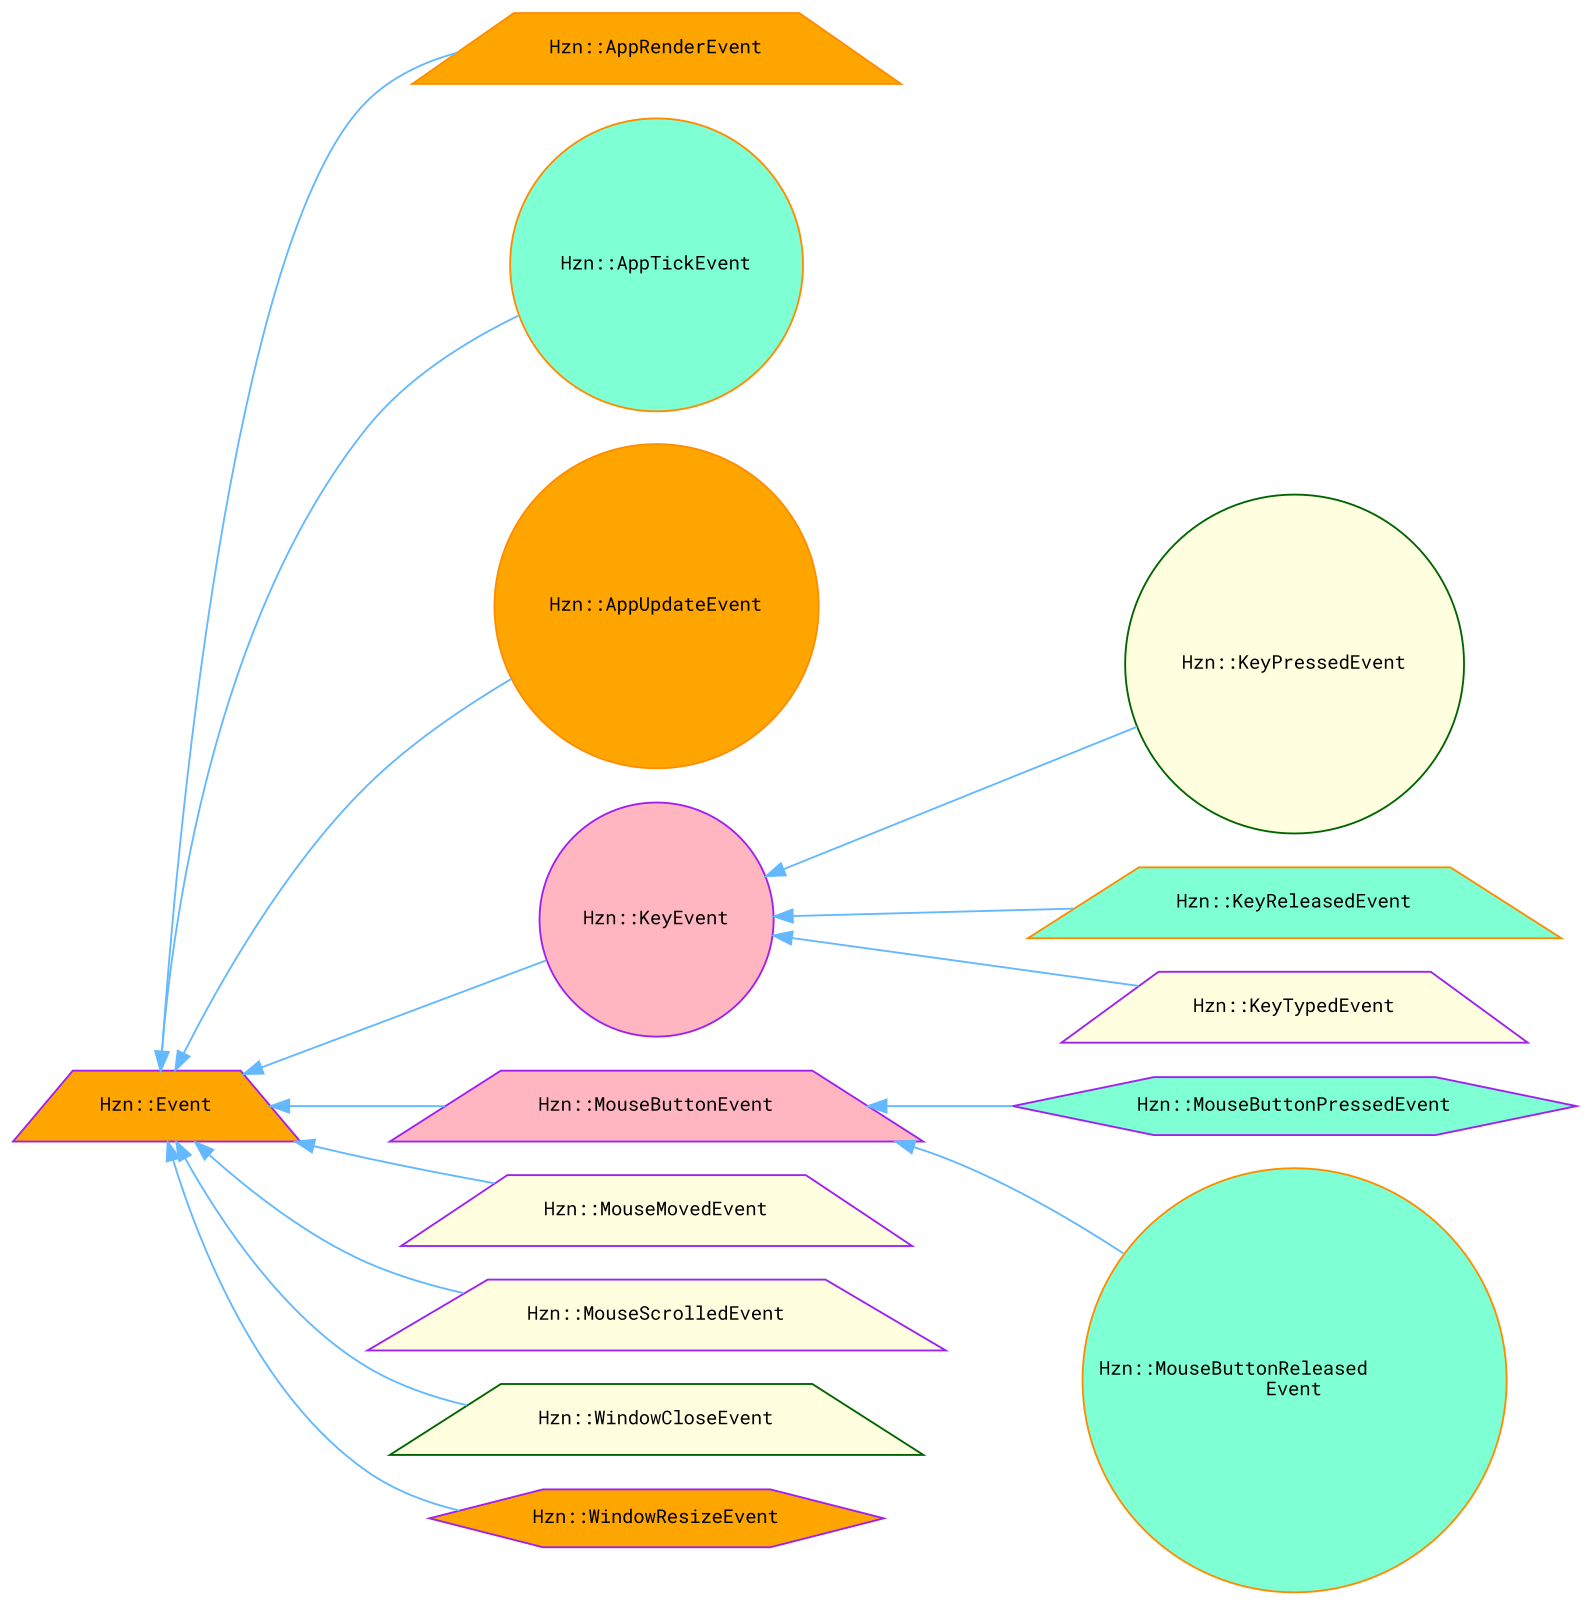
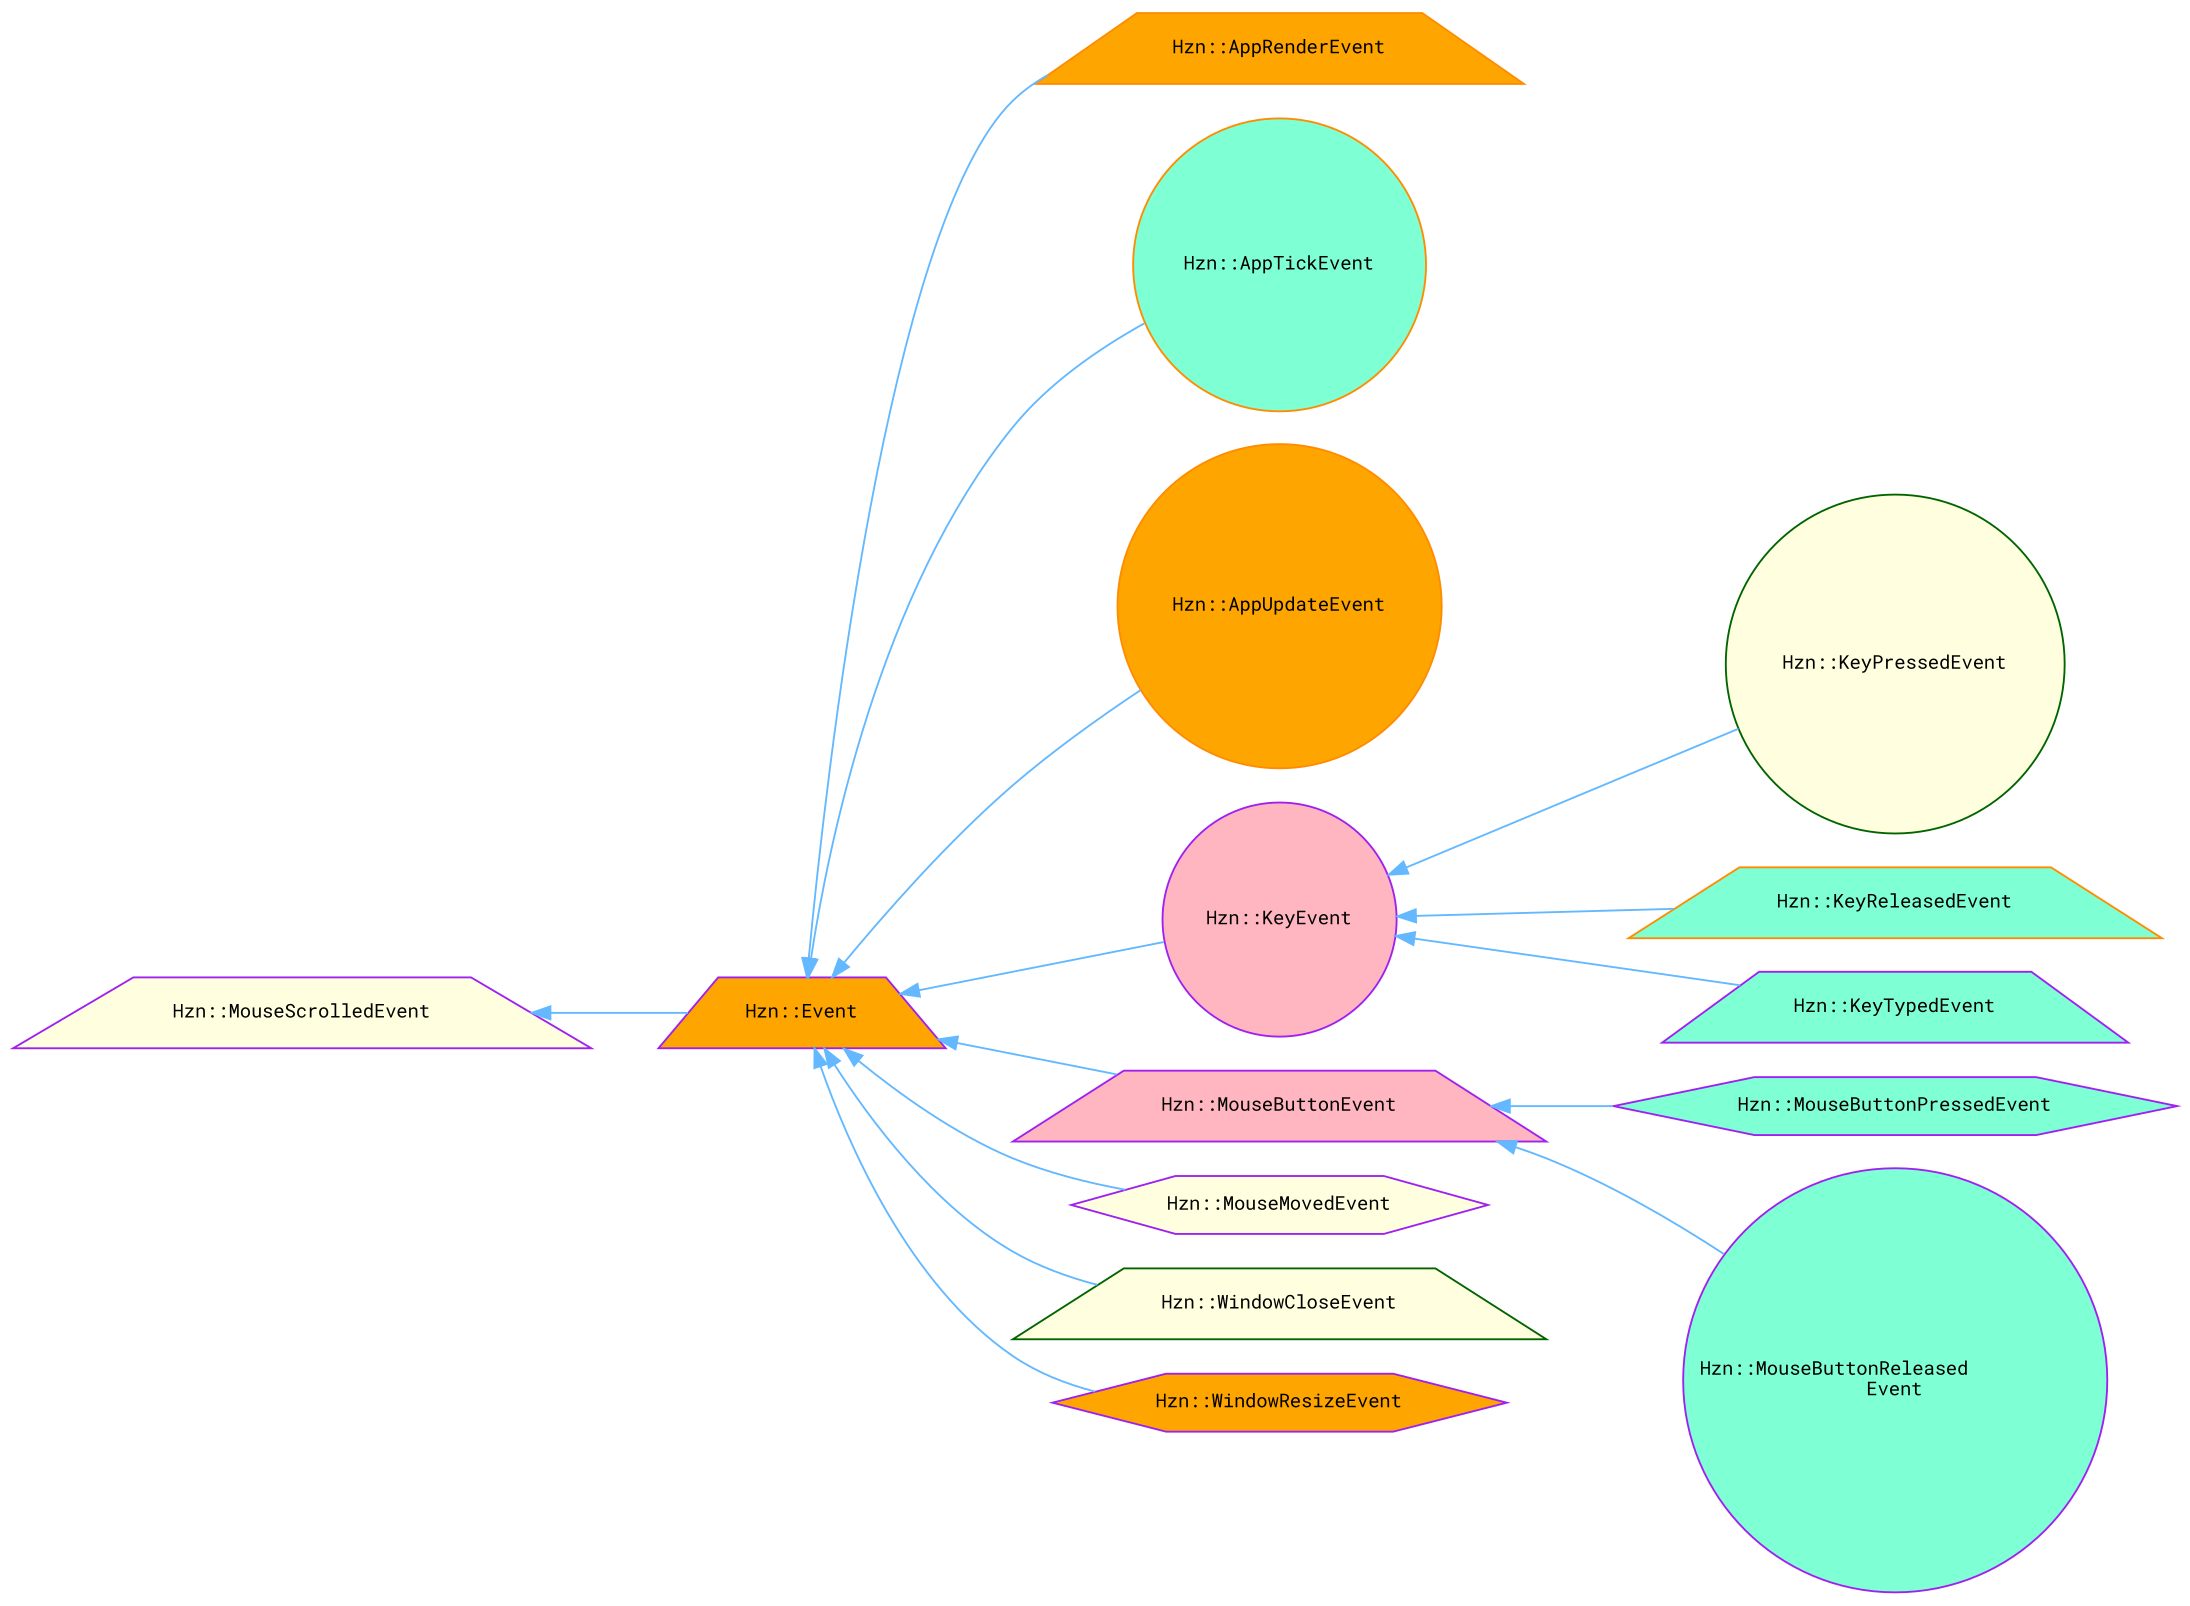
node "Hzn::KeyTypedEvent": fillcolor lightyellow -> aquamarine
node "Hzn::MouseMovedEvent": shape trapezium -> hexagon
edge "Hzn::MouseScrolledEvent" -> "Hzn::Event": reversed
node "Hzn::MouseButtonReleased Event": color darkorange -> purple
